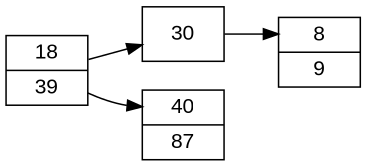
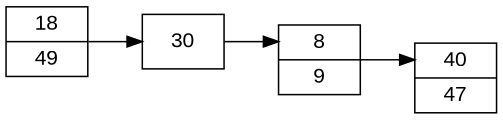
node "18": text "39" -> "49"
edge "18" -> "40": now "8" -> "40"
node "40": text "87" -> "47"
